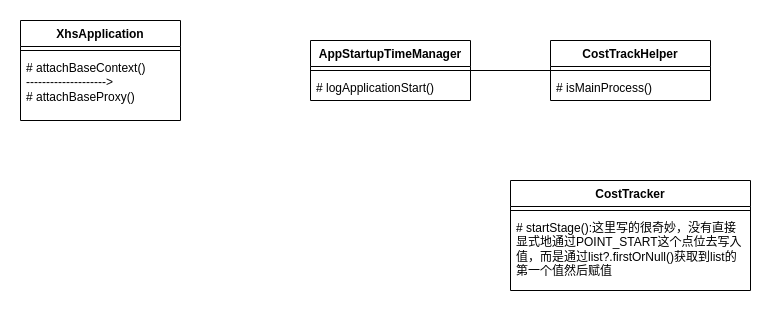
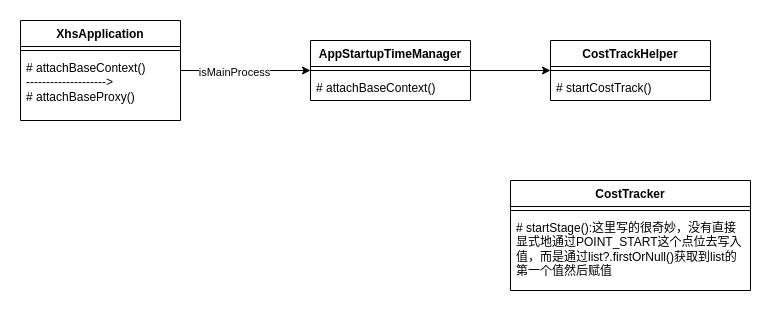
edge "XhsApplication" -> "AppStartupTimeManager": added, label "isMainProcess"
edge "AppStartupTimeManager" -- "CostTrackHelper": arrowhead none -> classic
node "# logApplicationStart()": label "# logApplicationStart()" -> "# attachBaseContext()"
node "# isMainProcess()": label "# isMainProcess()" -> "# startCostTrack()"
